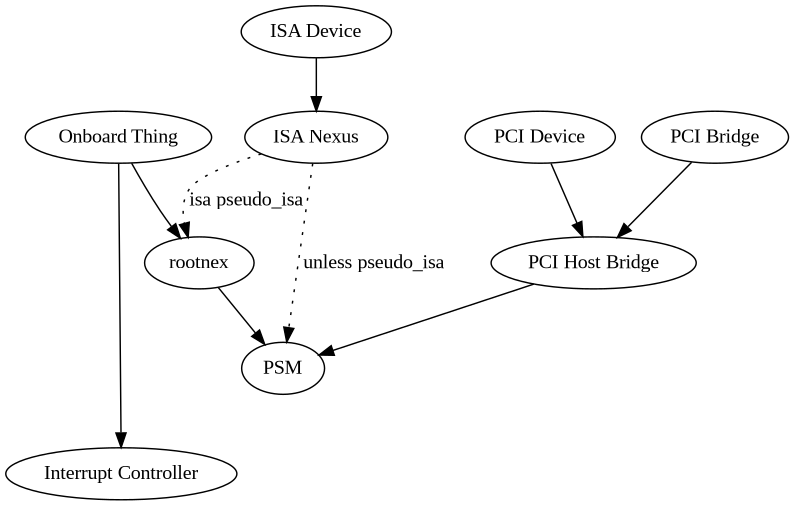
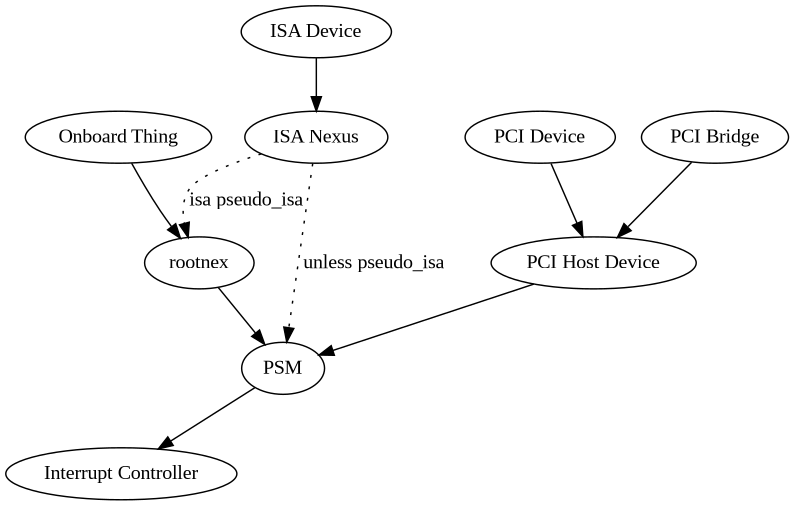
node "PCI Host Bridge": label "PCI Host Bridge" -> "PCI Host Device"
edge "Onboard Thing" -> "Interrupt Controller": now "PSM" -> "Interrupt Controller"
